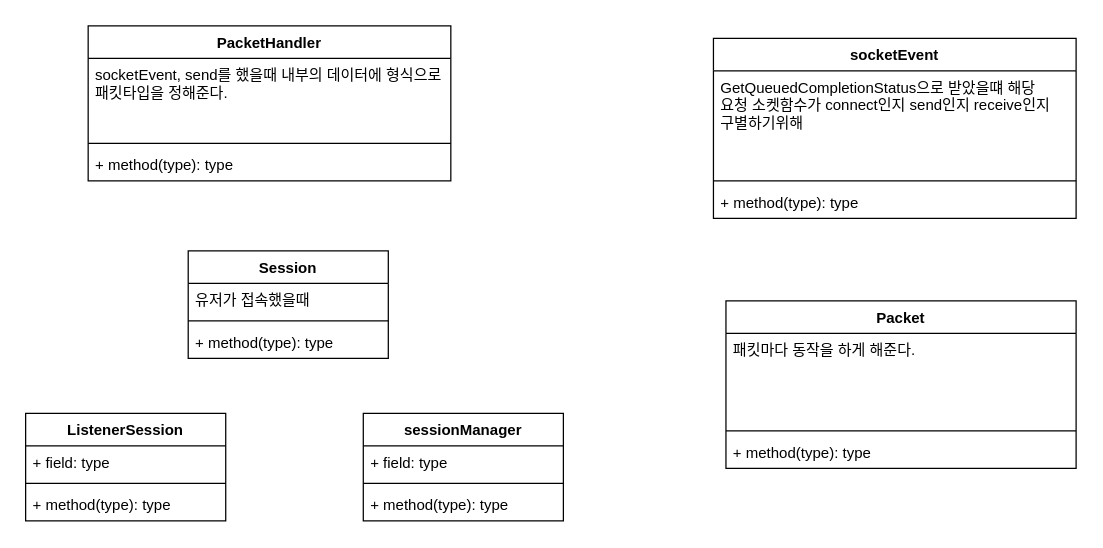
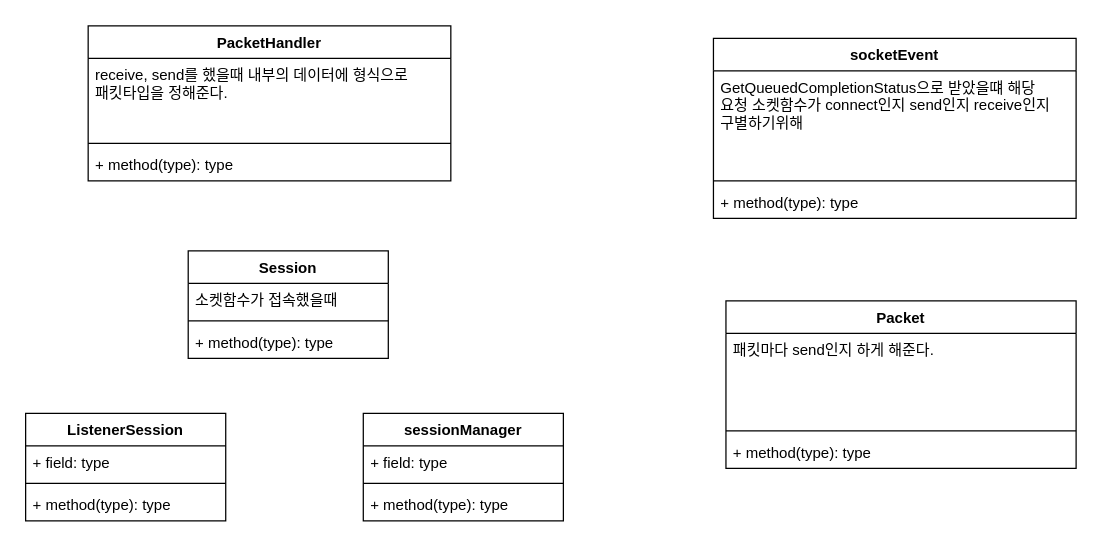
node "socketEvent, send를 했을때 내부의 데이터에 형식으로 패킷타입을 정해준다.": label "socketEvent, send를 했을때 내부의 데이터에 형식으로 패킷타입을 정해준다." -> "receive, send를 했을때 내부의 데이터에 형식으로 패킷타입을 정해준다."
node "유저가 접속했을때": label "유저가 접속했을때" -> "소켓함수가 접속했을때"
node "패킷마다 동작을 하게 해준다.": label "패킷마다 동작을 하게 해준다." -> "패킷마다 send인지 하게 해준다."
